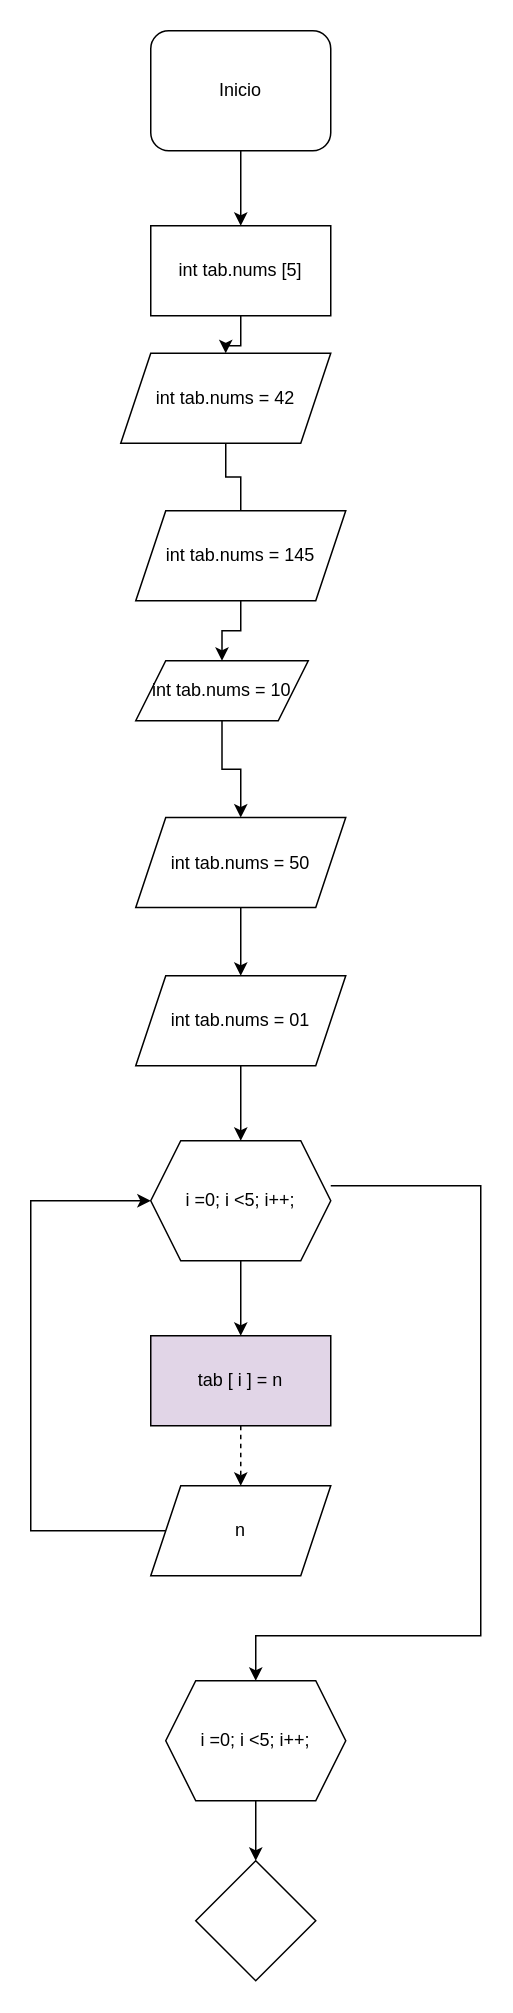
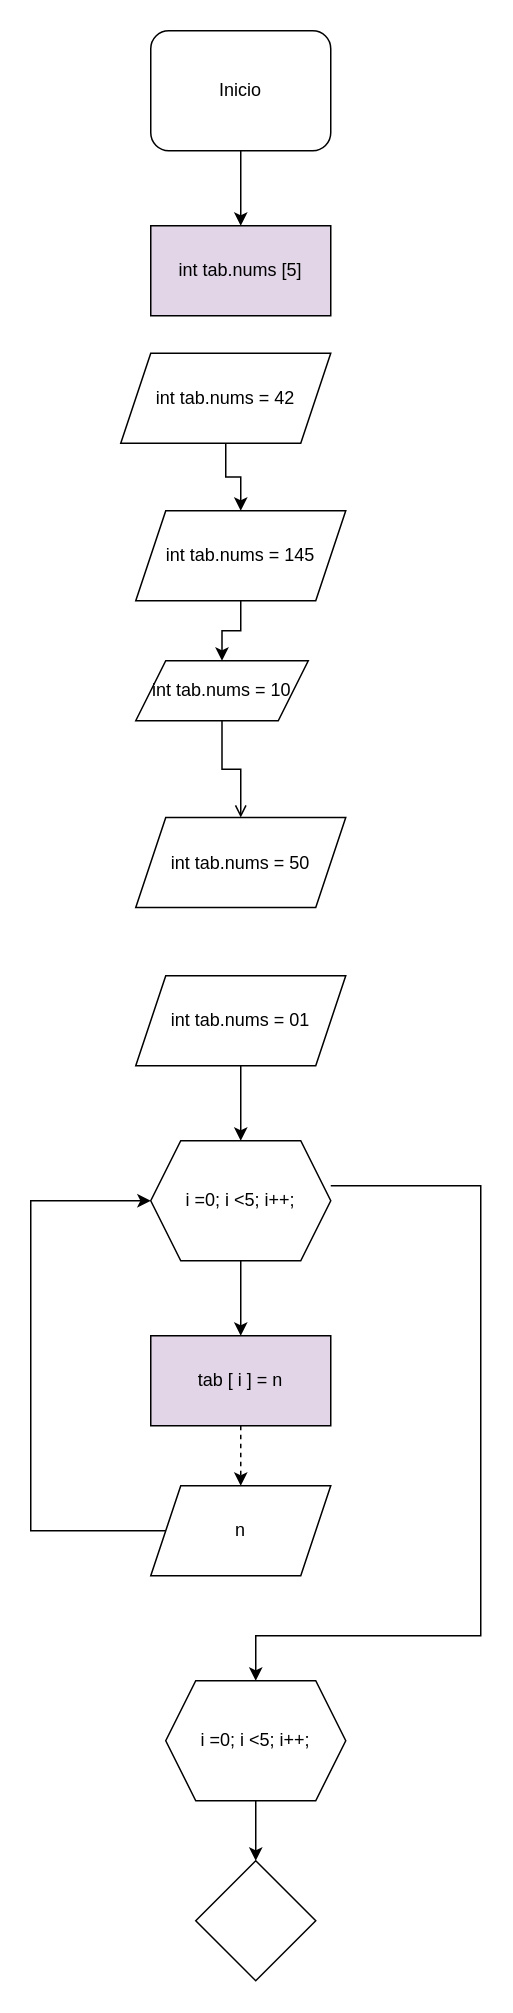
node "int tab.nums [5]": fillcolor #ffffff -> #e1d5e7
edge "int tab.nums [5]" -> "int tab.nums = 42": removed
edge "int tab.nums = 42" -- "int tab.nums = 145": arrowhead none -> classic
edge "int tab.nums = 10" -> "int tab.nums = 50": arrowhead classic -> open
edge "int tab.nums = 50" -> "int tab.nums = 01": removed
